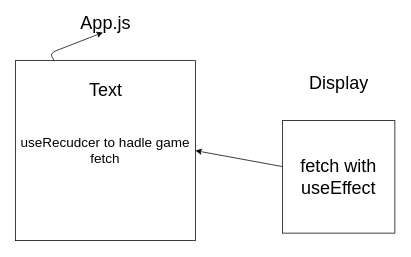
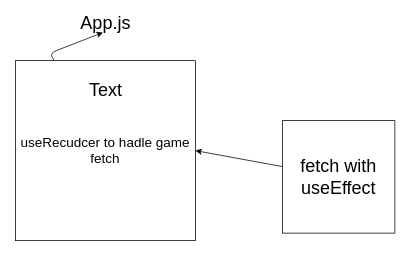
node "Display": removed
